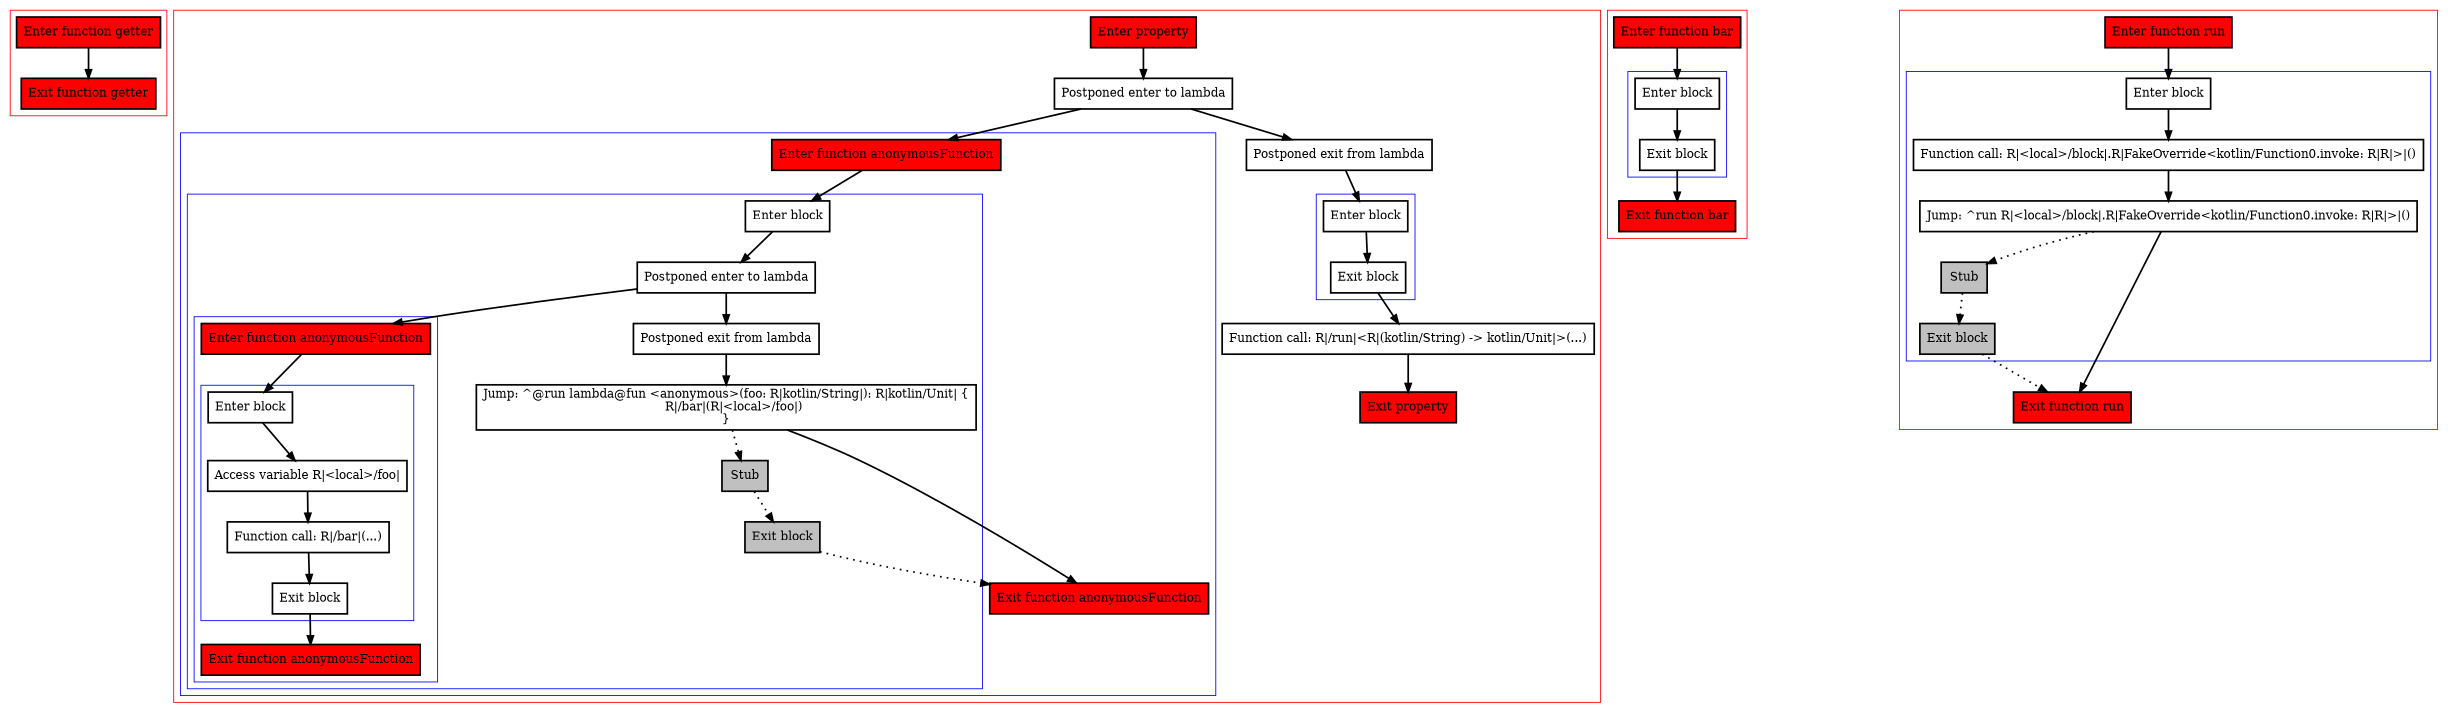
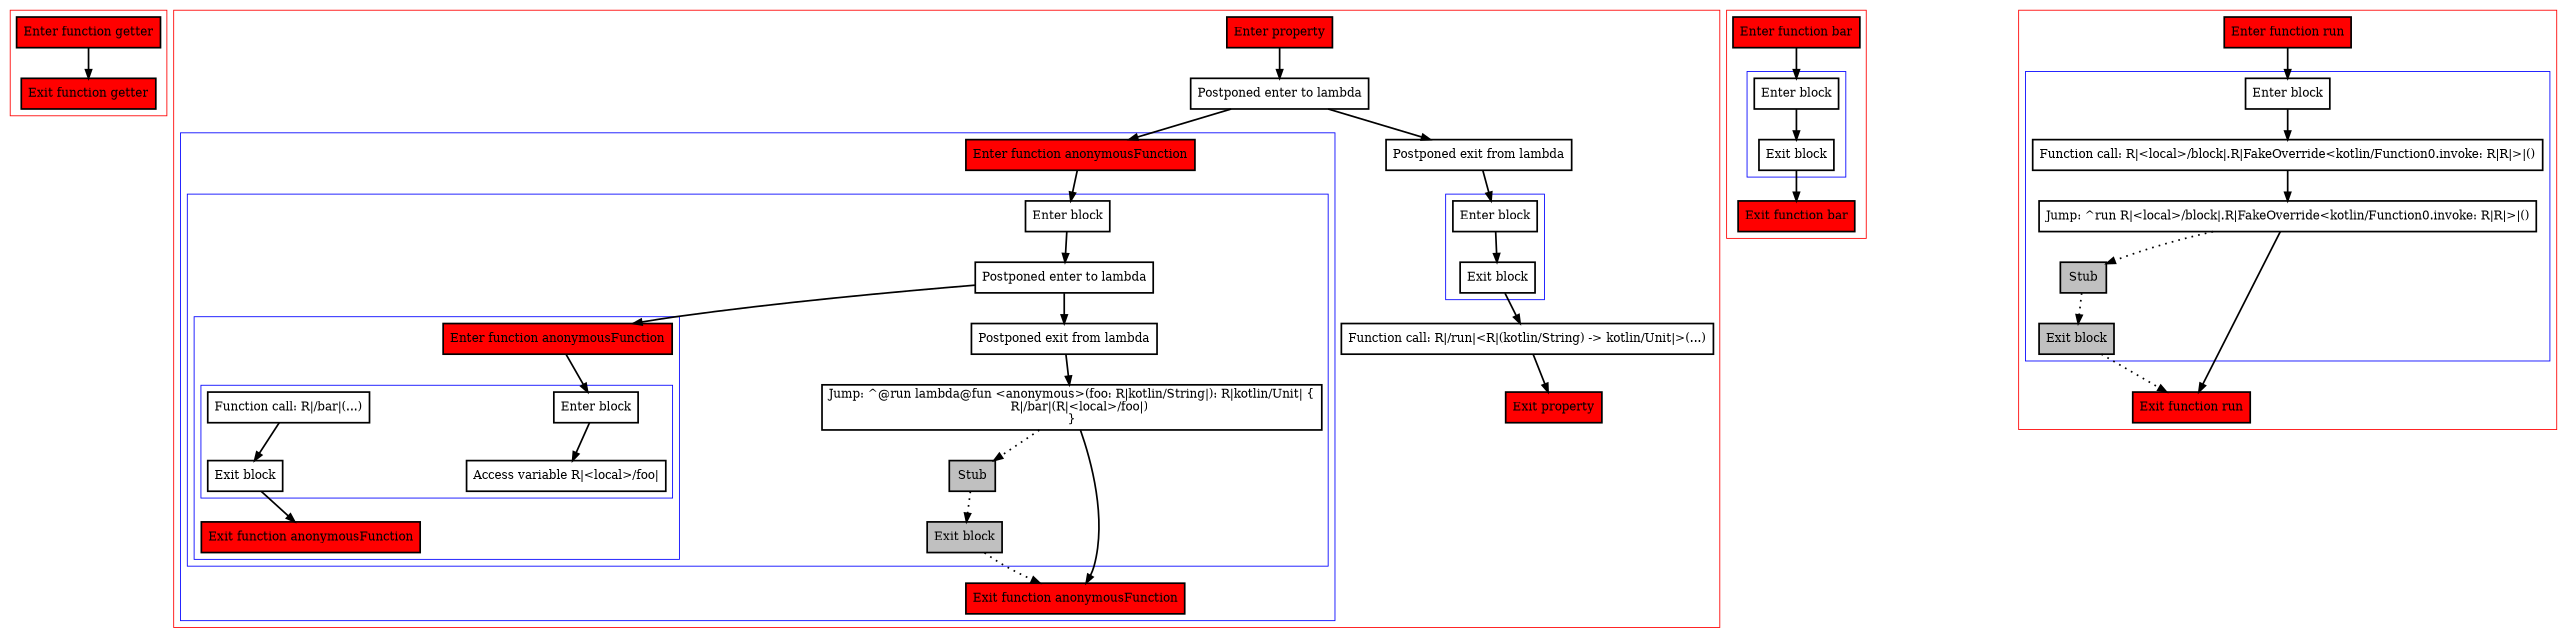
edge "Access variable R|<local>/foo|" -> "Function call: R|/bar|(...)": removed
